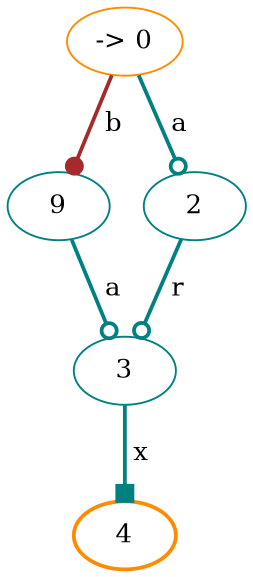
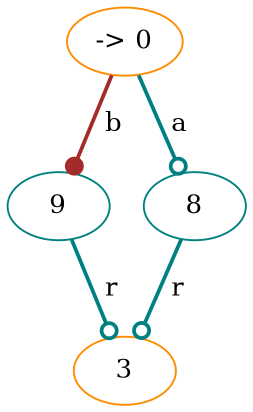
node "2": label "2" -> "8"
edge "9" -> "3": label " a " -> " r "
node "3": color teal -> darkorange
node "4": removed
